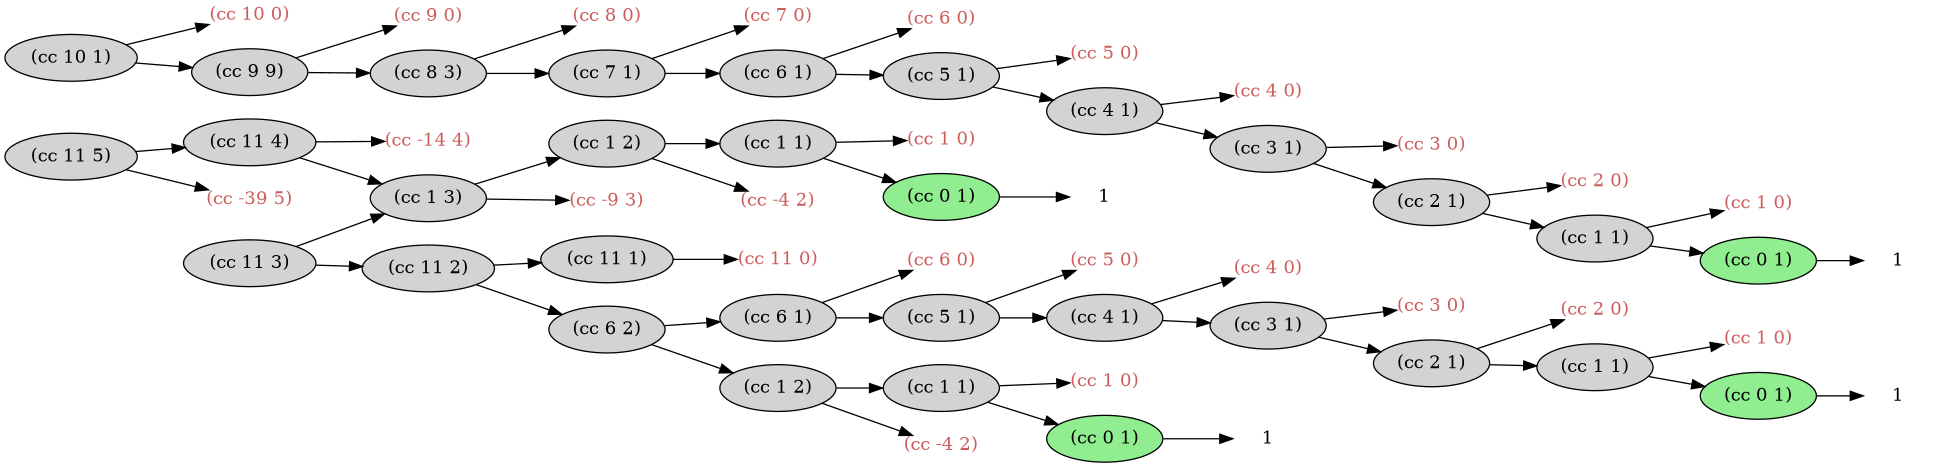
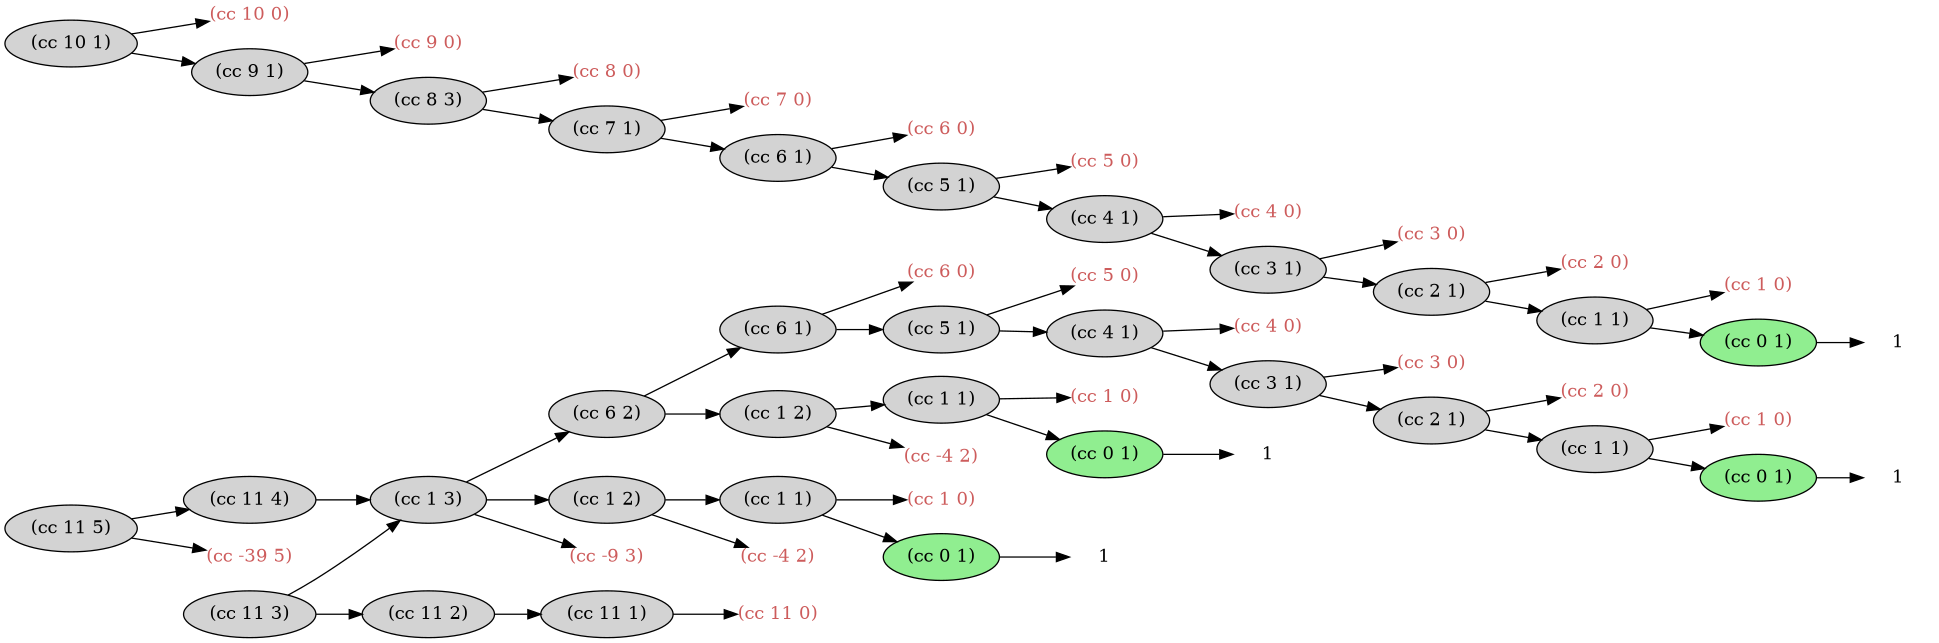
node "(cc 9 9)": label "(cc 9 9)" -> "(cc 9 1)"
node "(cc -14 4)": removed
edge "(cc 11 2)" -> "(cc 6 2)": now "(cc 1 3)" -> "(cc 6 2)"
